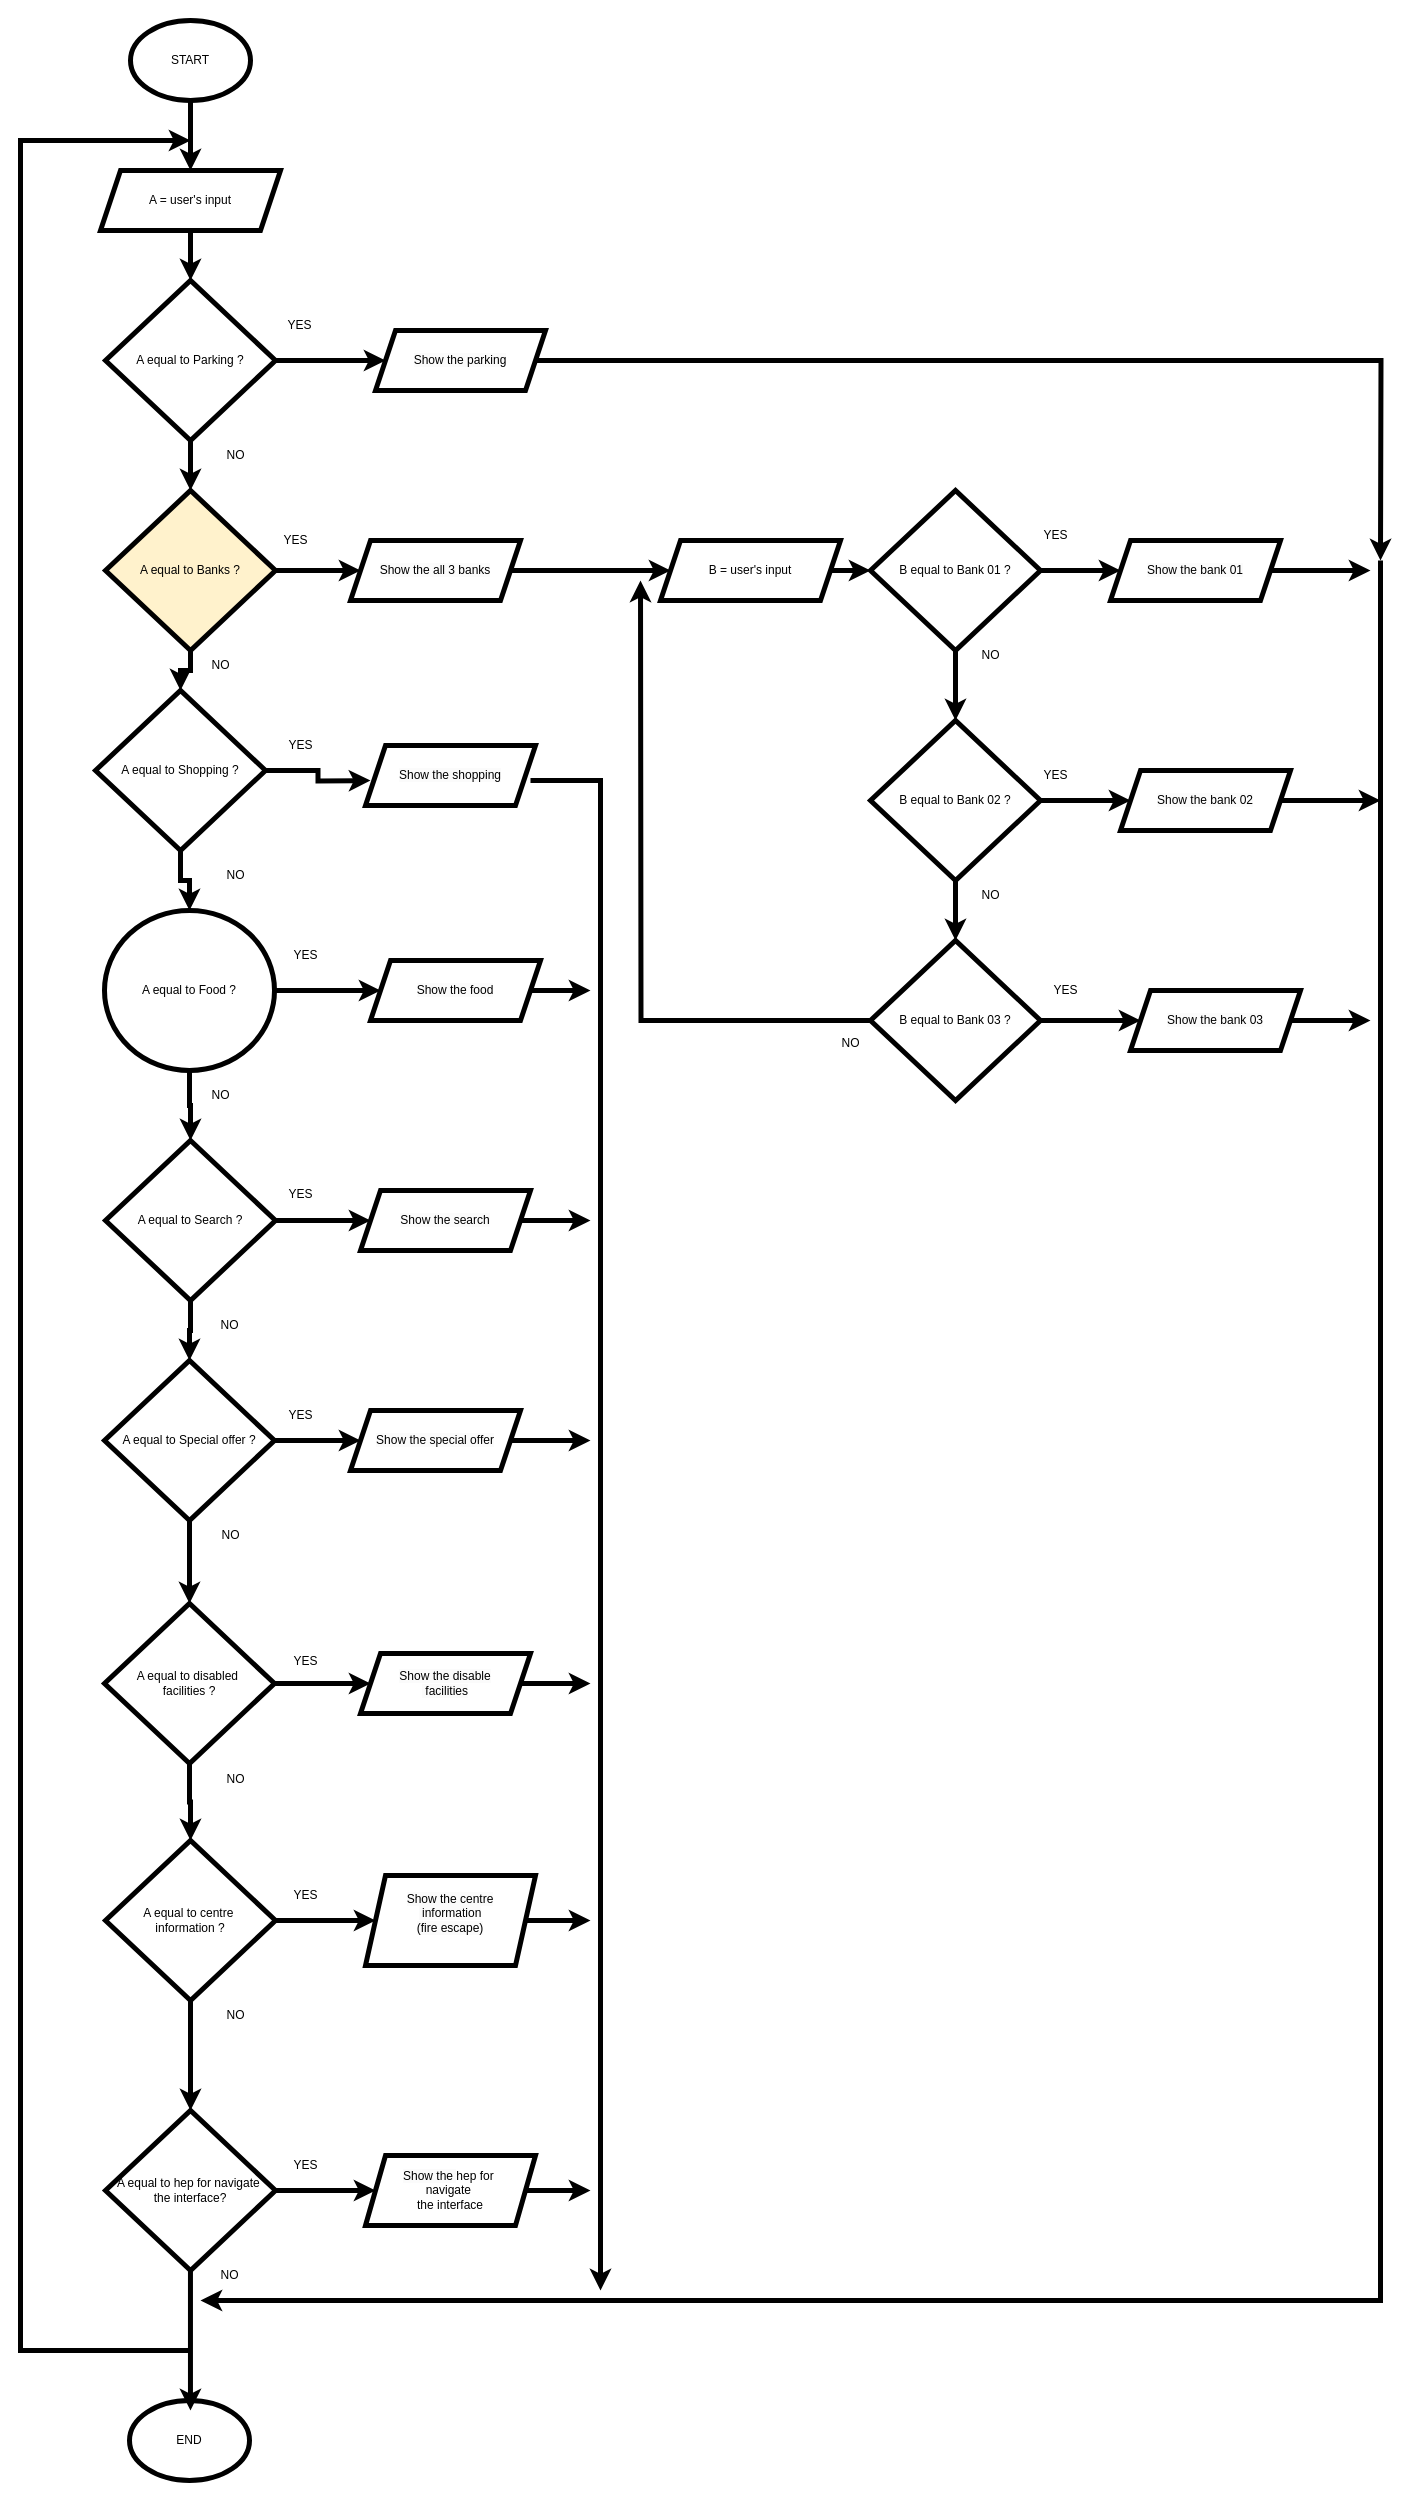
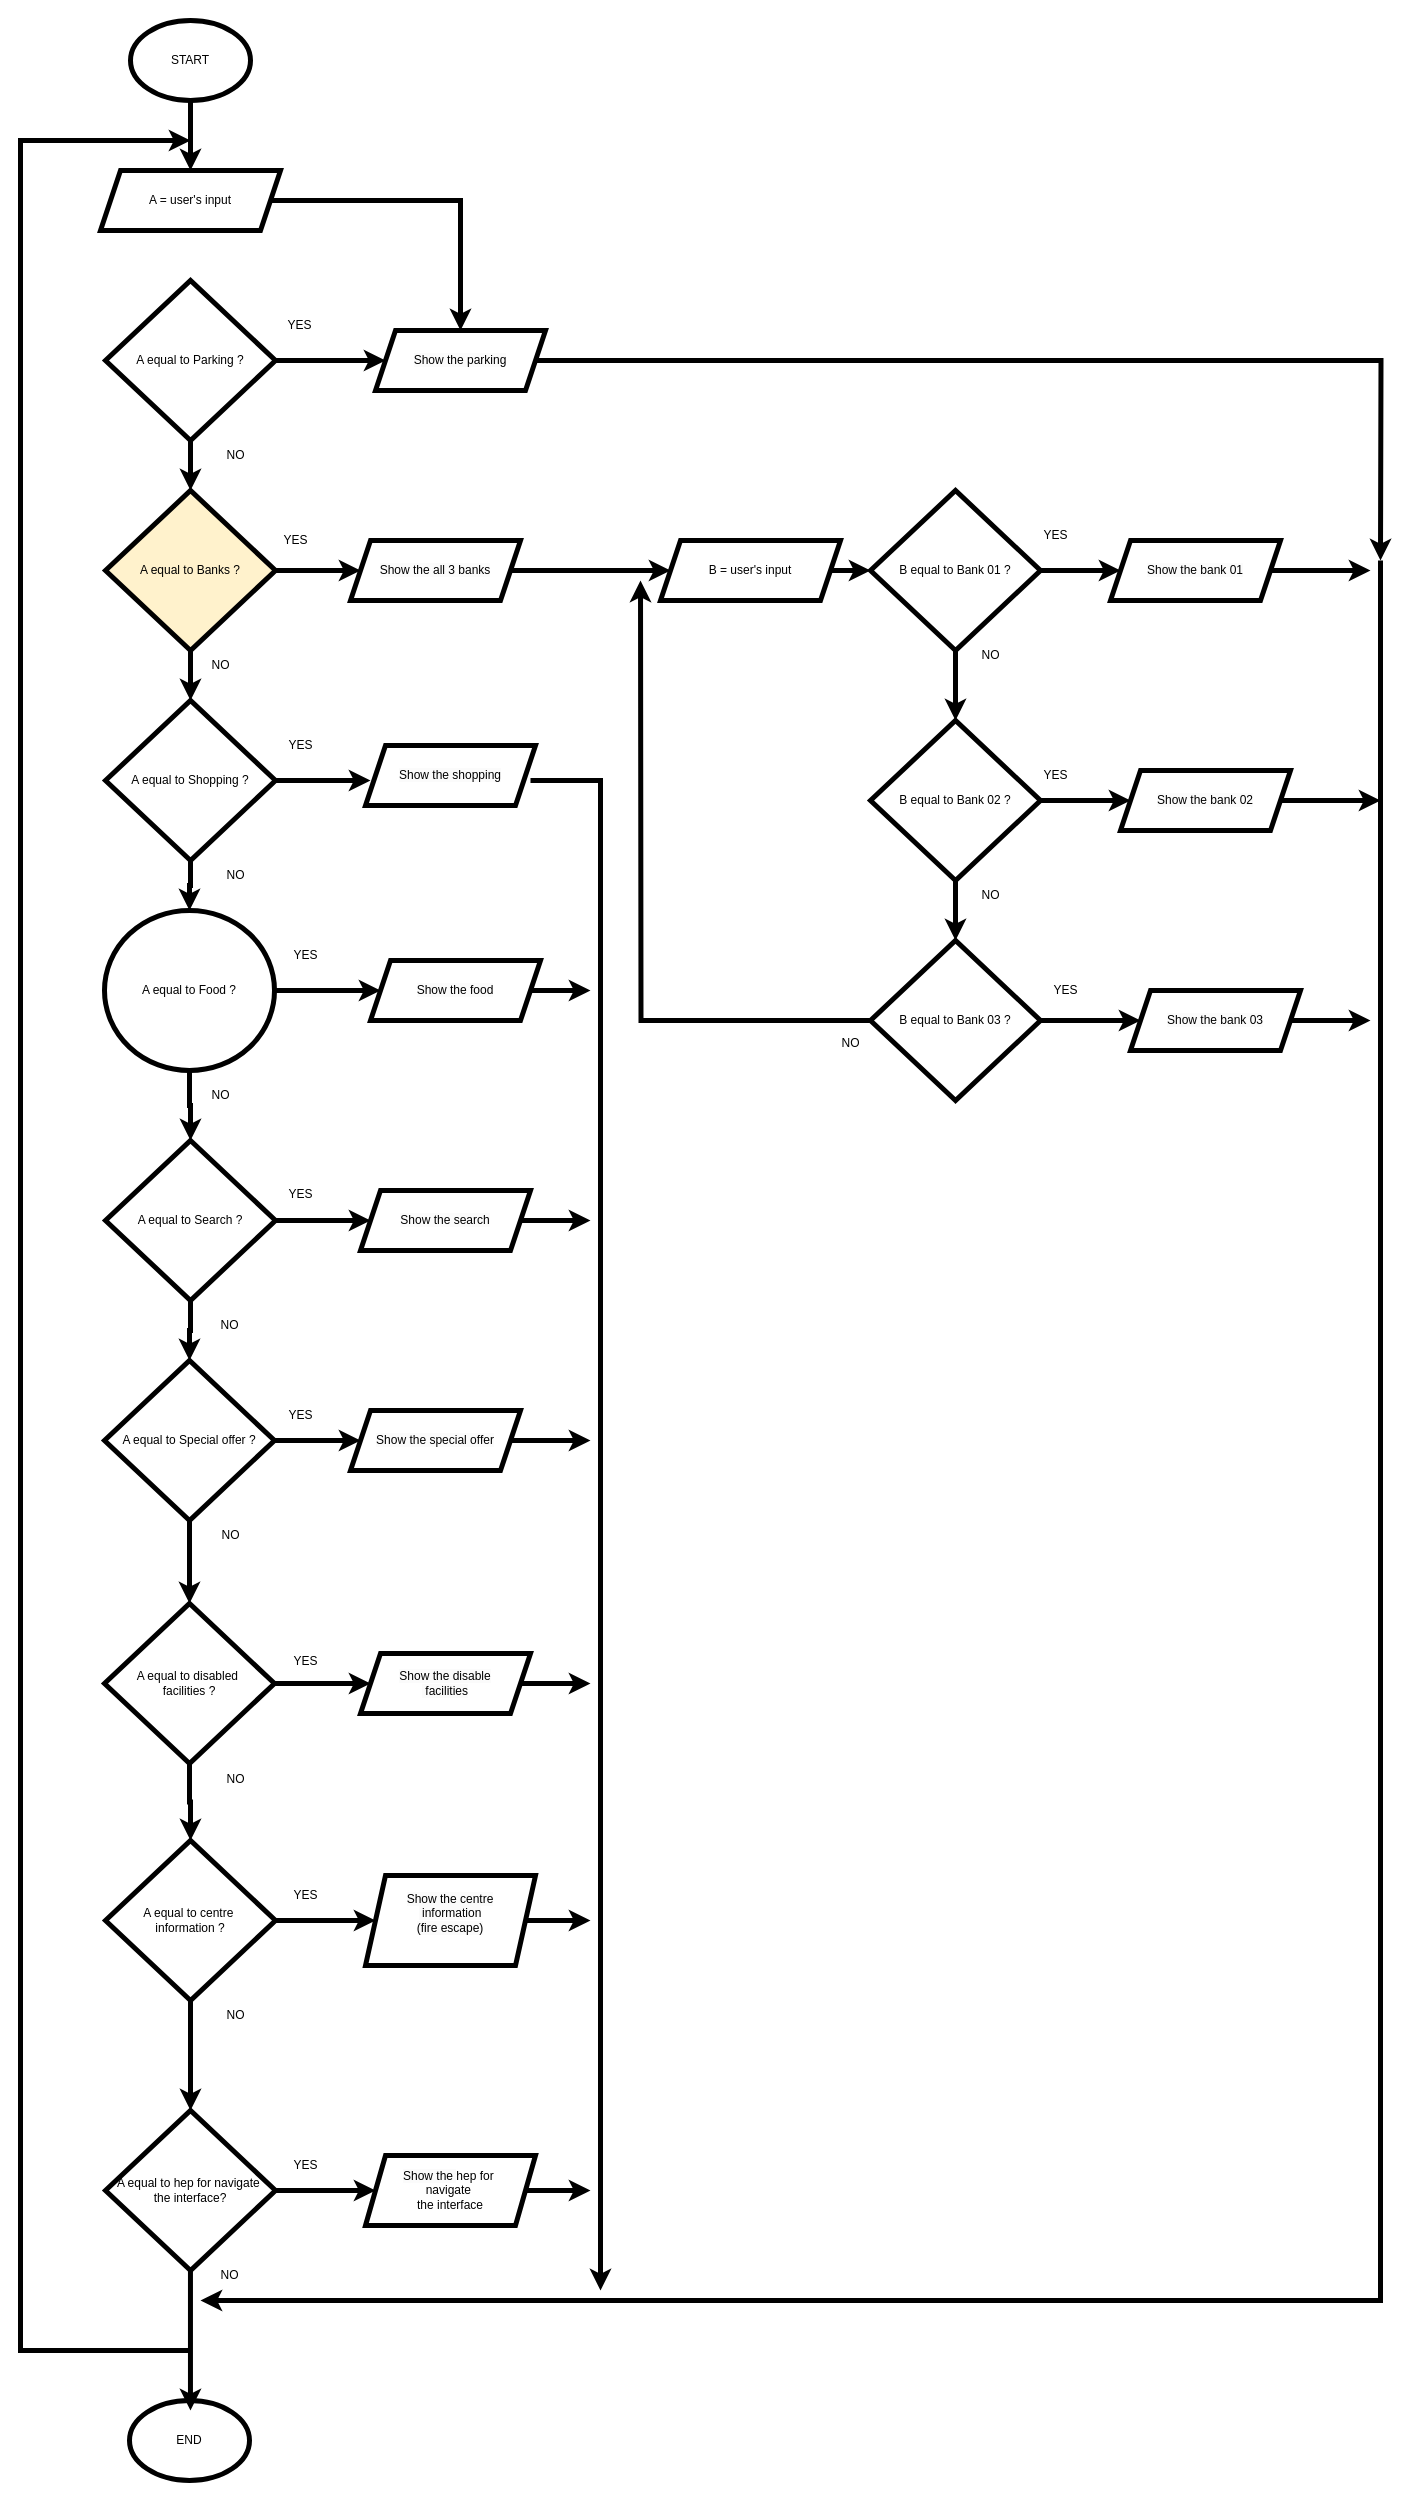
edge "A = user's input" -> "A equal to Parking ?": now "A = user's input" -> "Show the parking"
node "A equal to Shopping ?": moved (181, 771) -> (191, 781)
